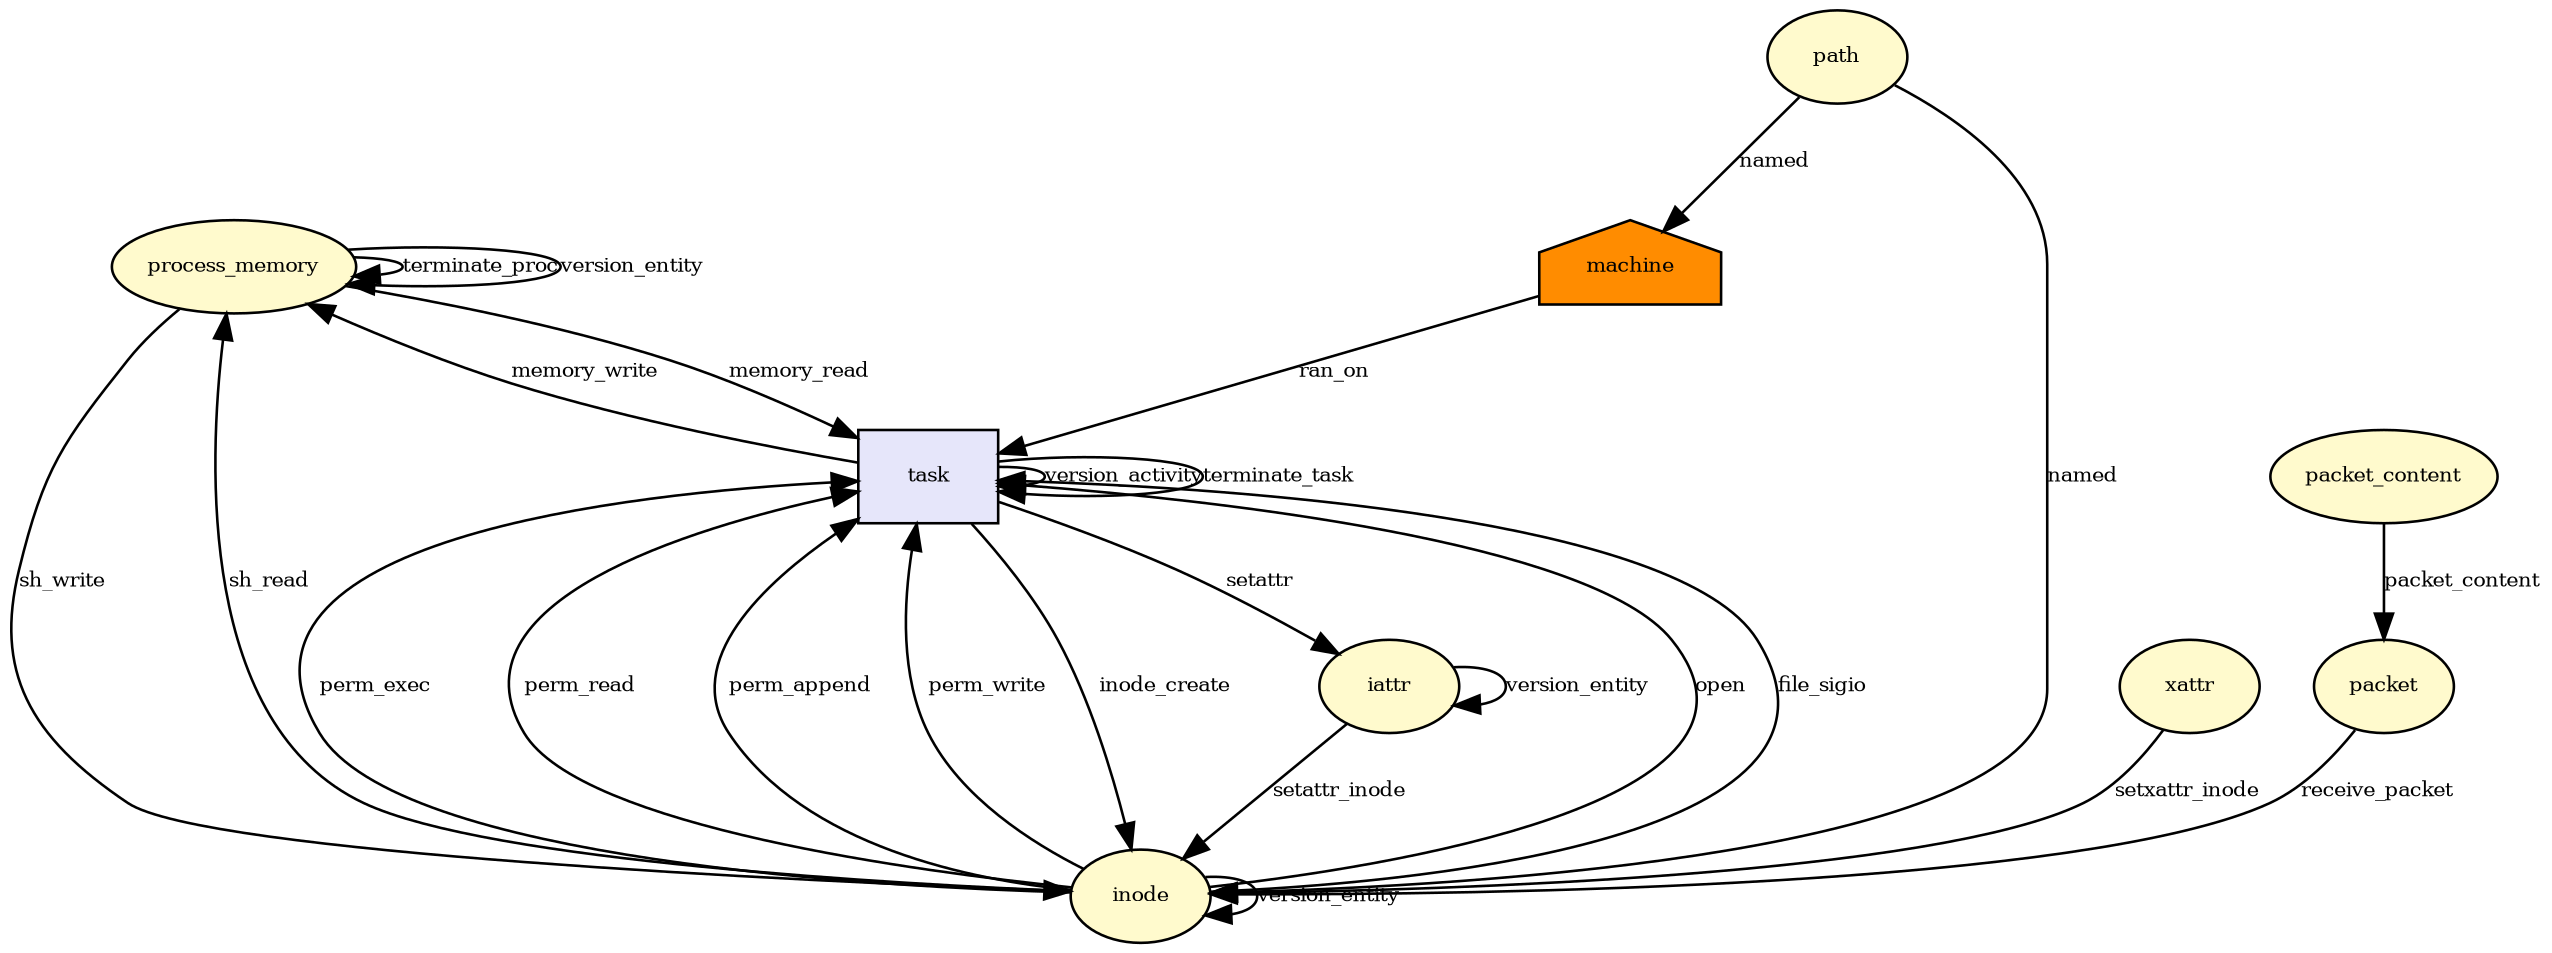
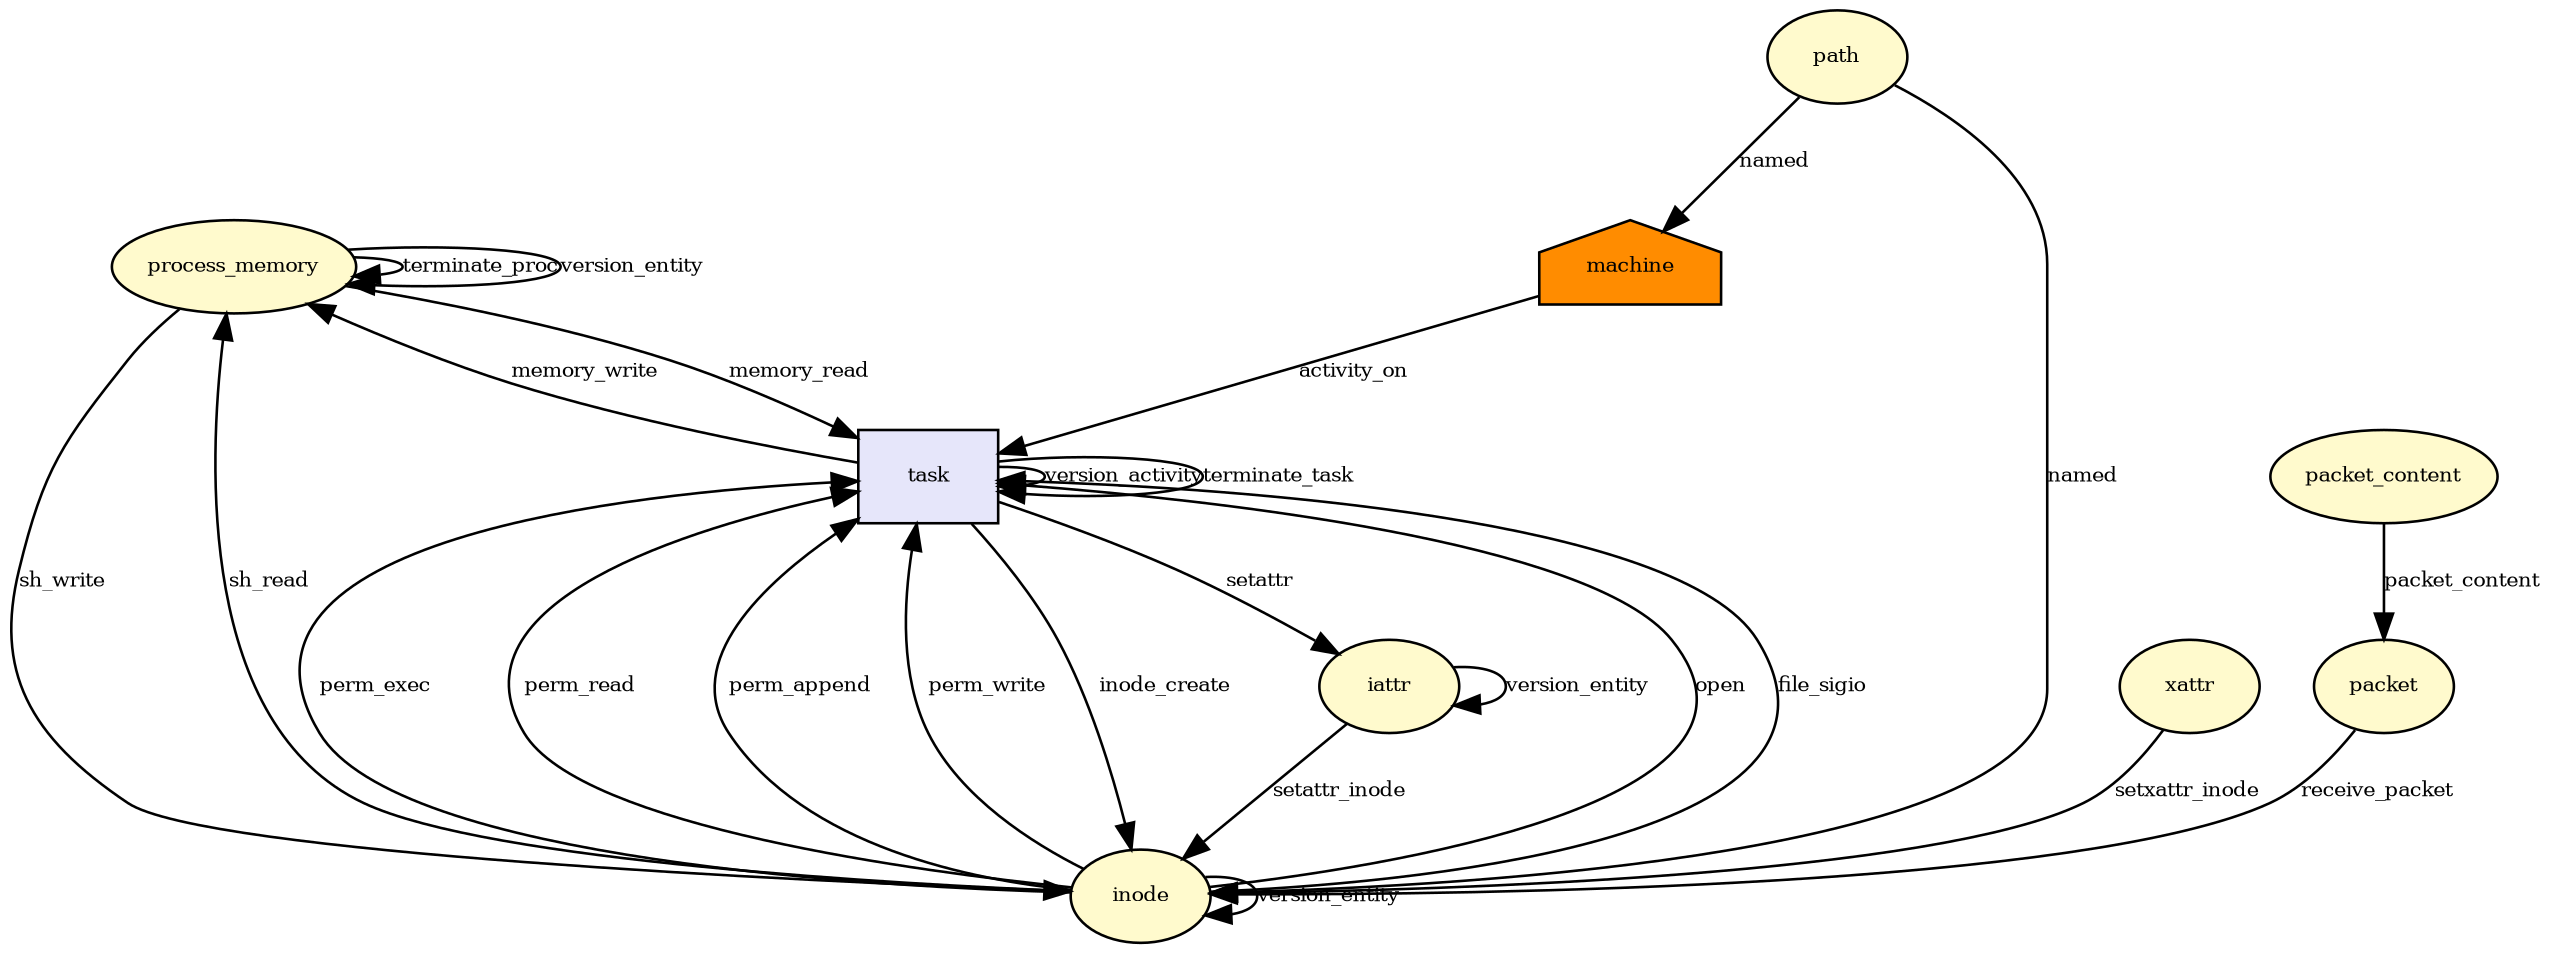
edge "machine" -> "task": label "ran_on" -> "activity_on"
